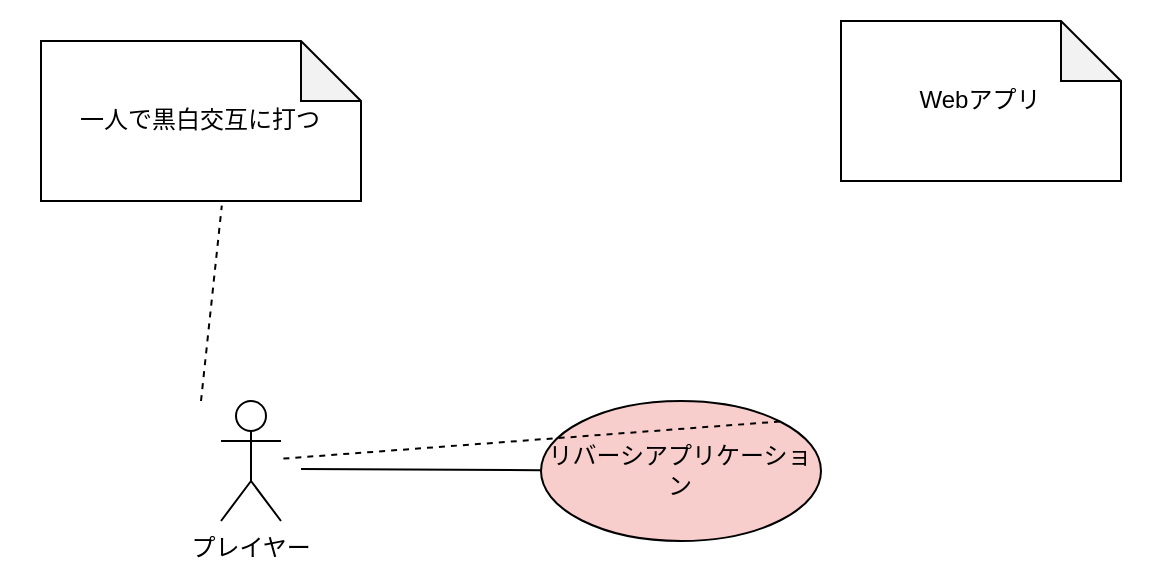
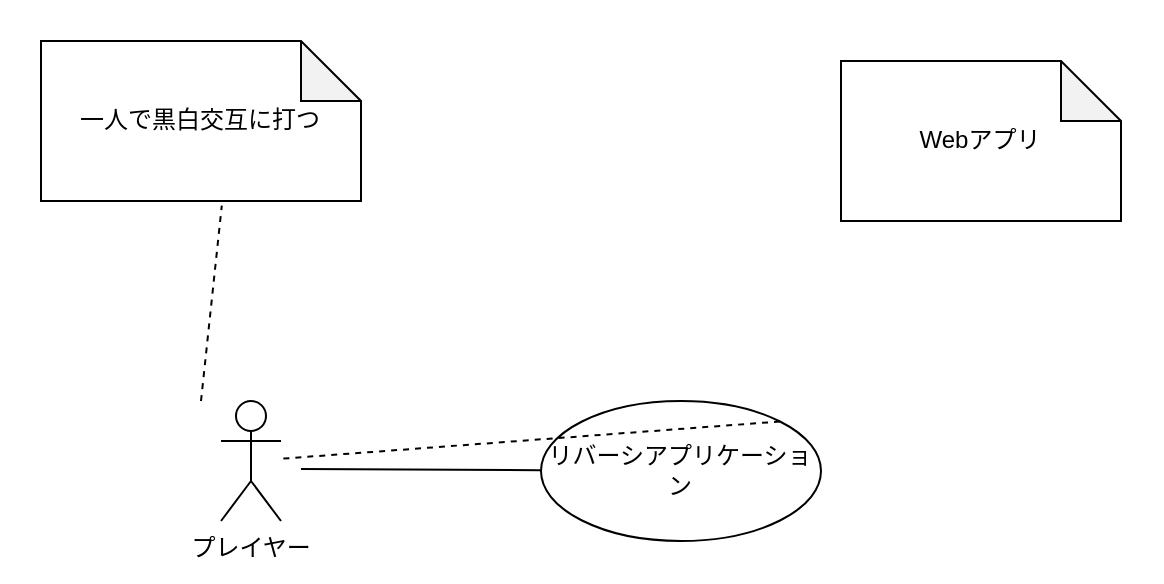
node "Webアプリ": moved (981, 101) -> (981, 141)
node "リバーシアプリケーション": fillcolor #f8cecc -> #ffffff
